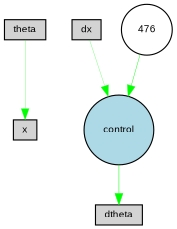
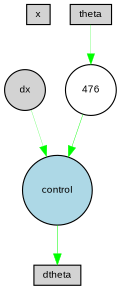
node "dx": shape box -> circle
edge "theta" -> "x": now "theta" -> "476"
